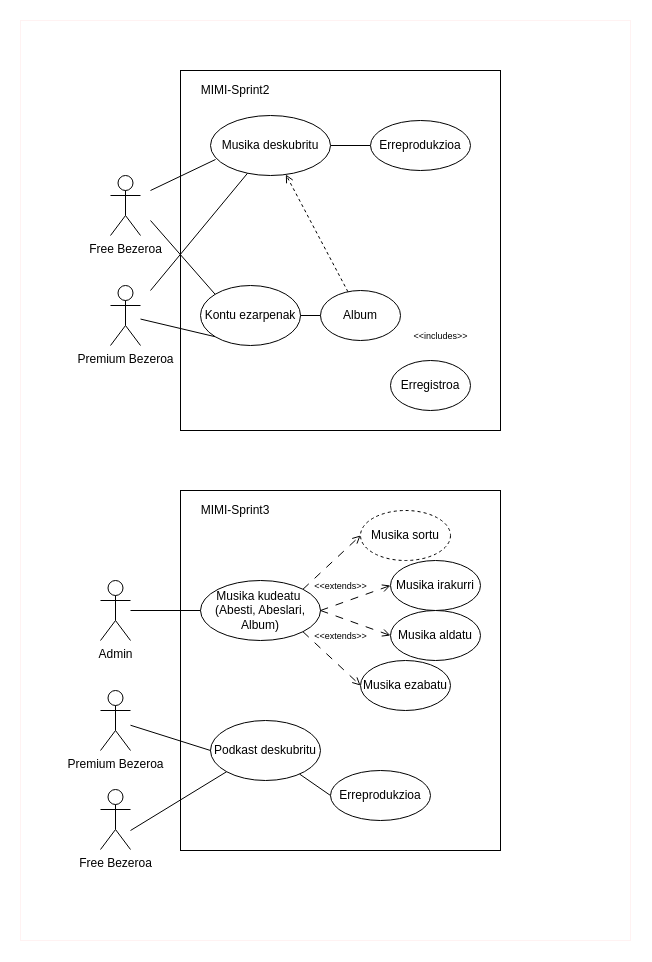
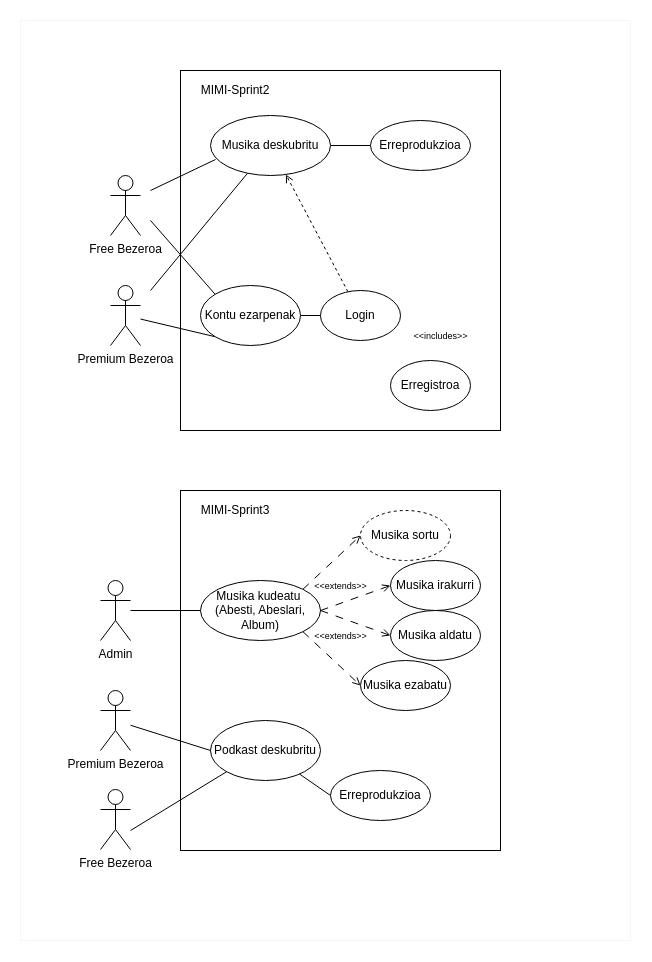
node "Album": label "Album" -> "Login"
